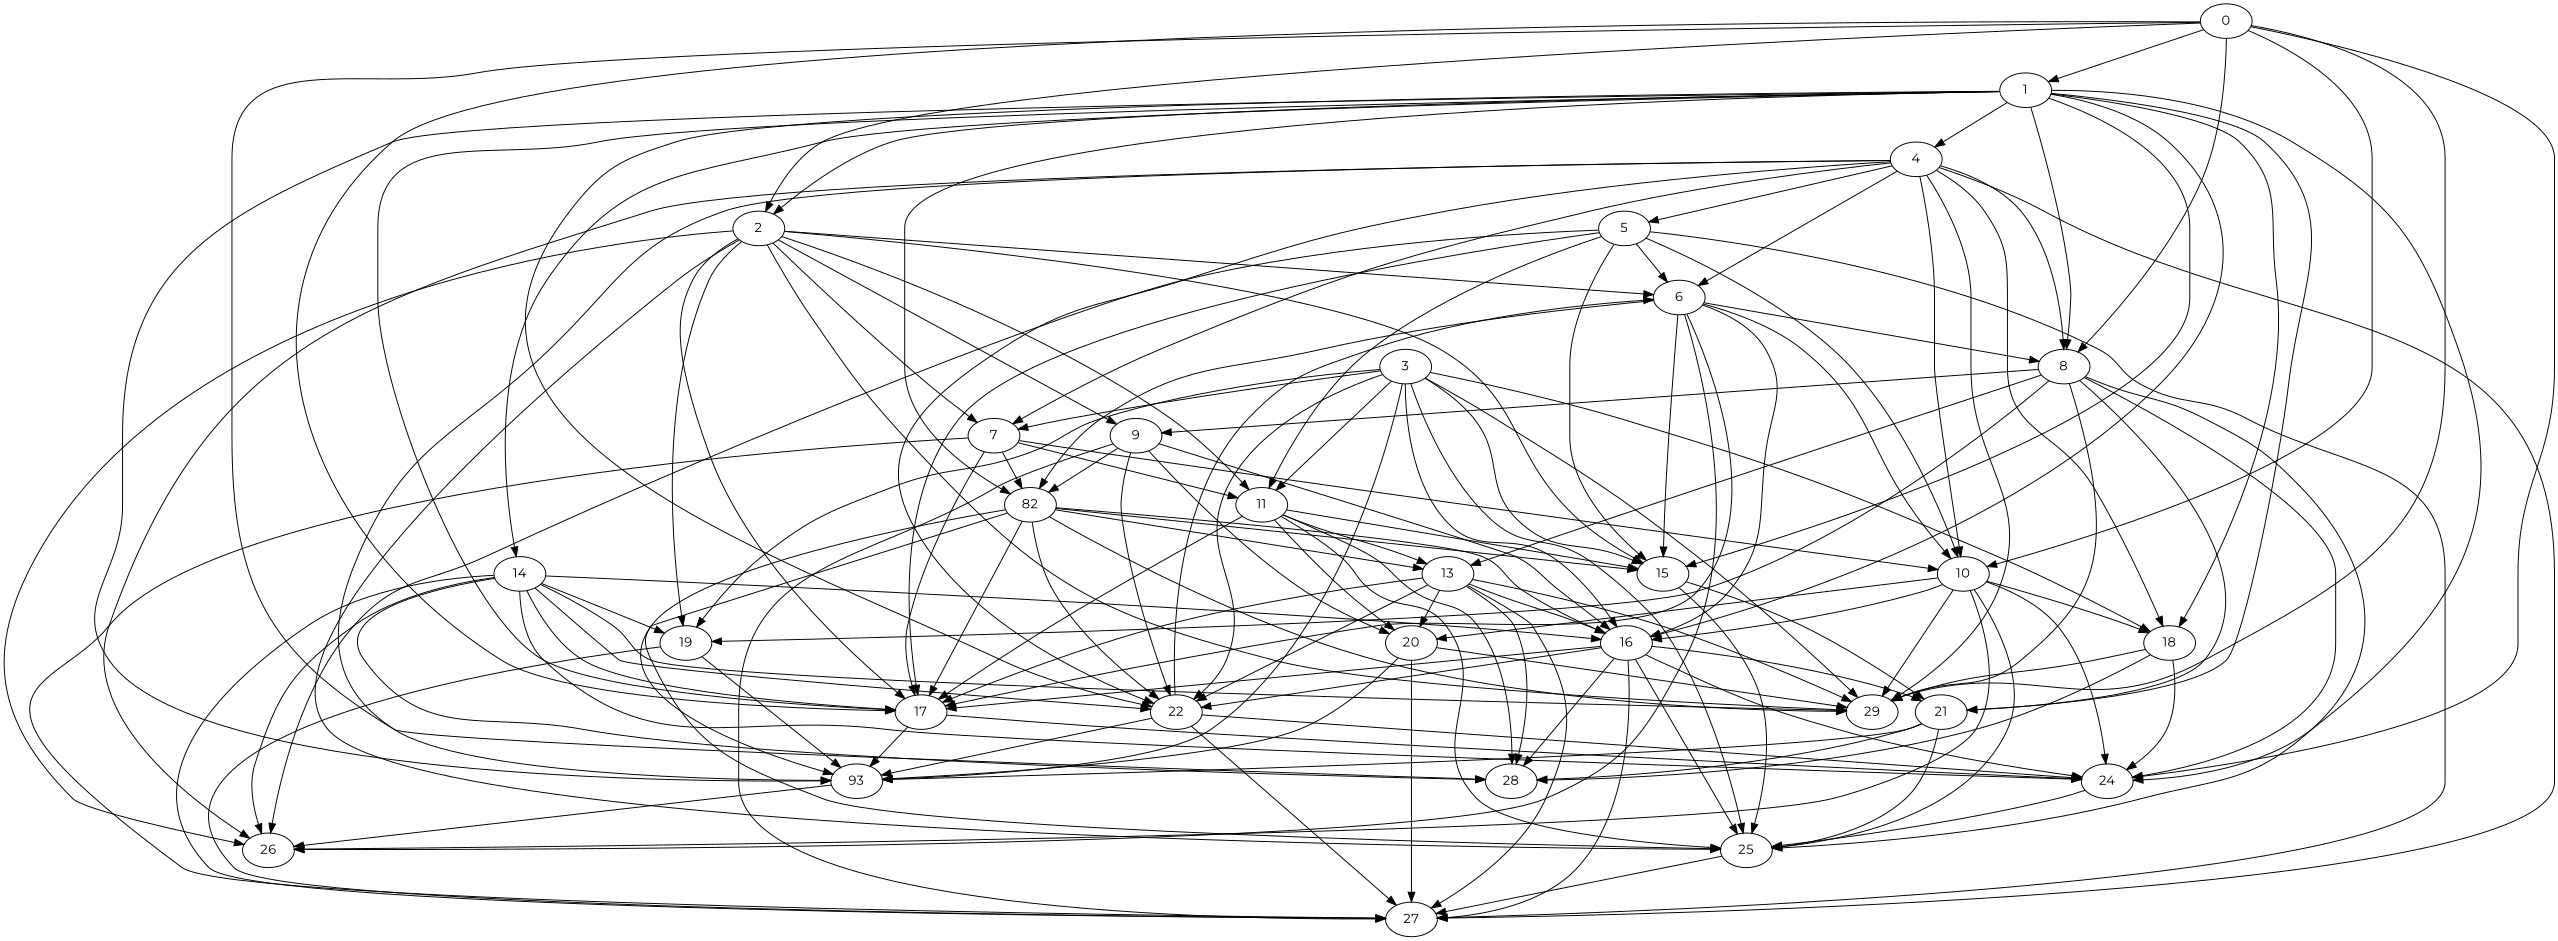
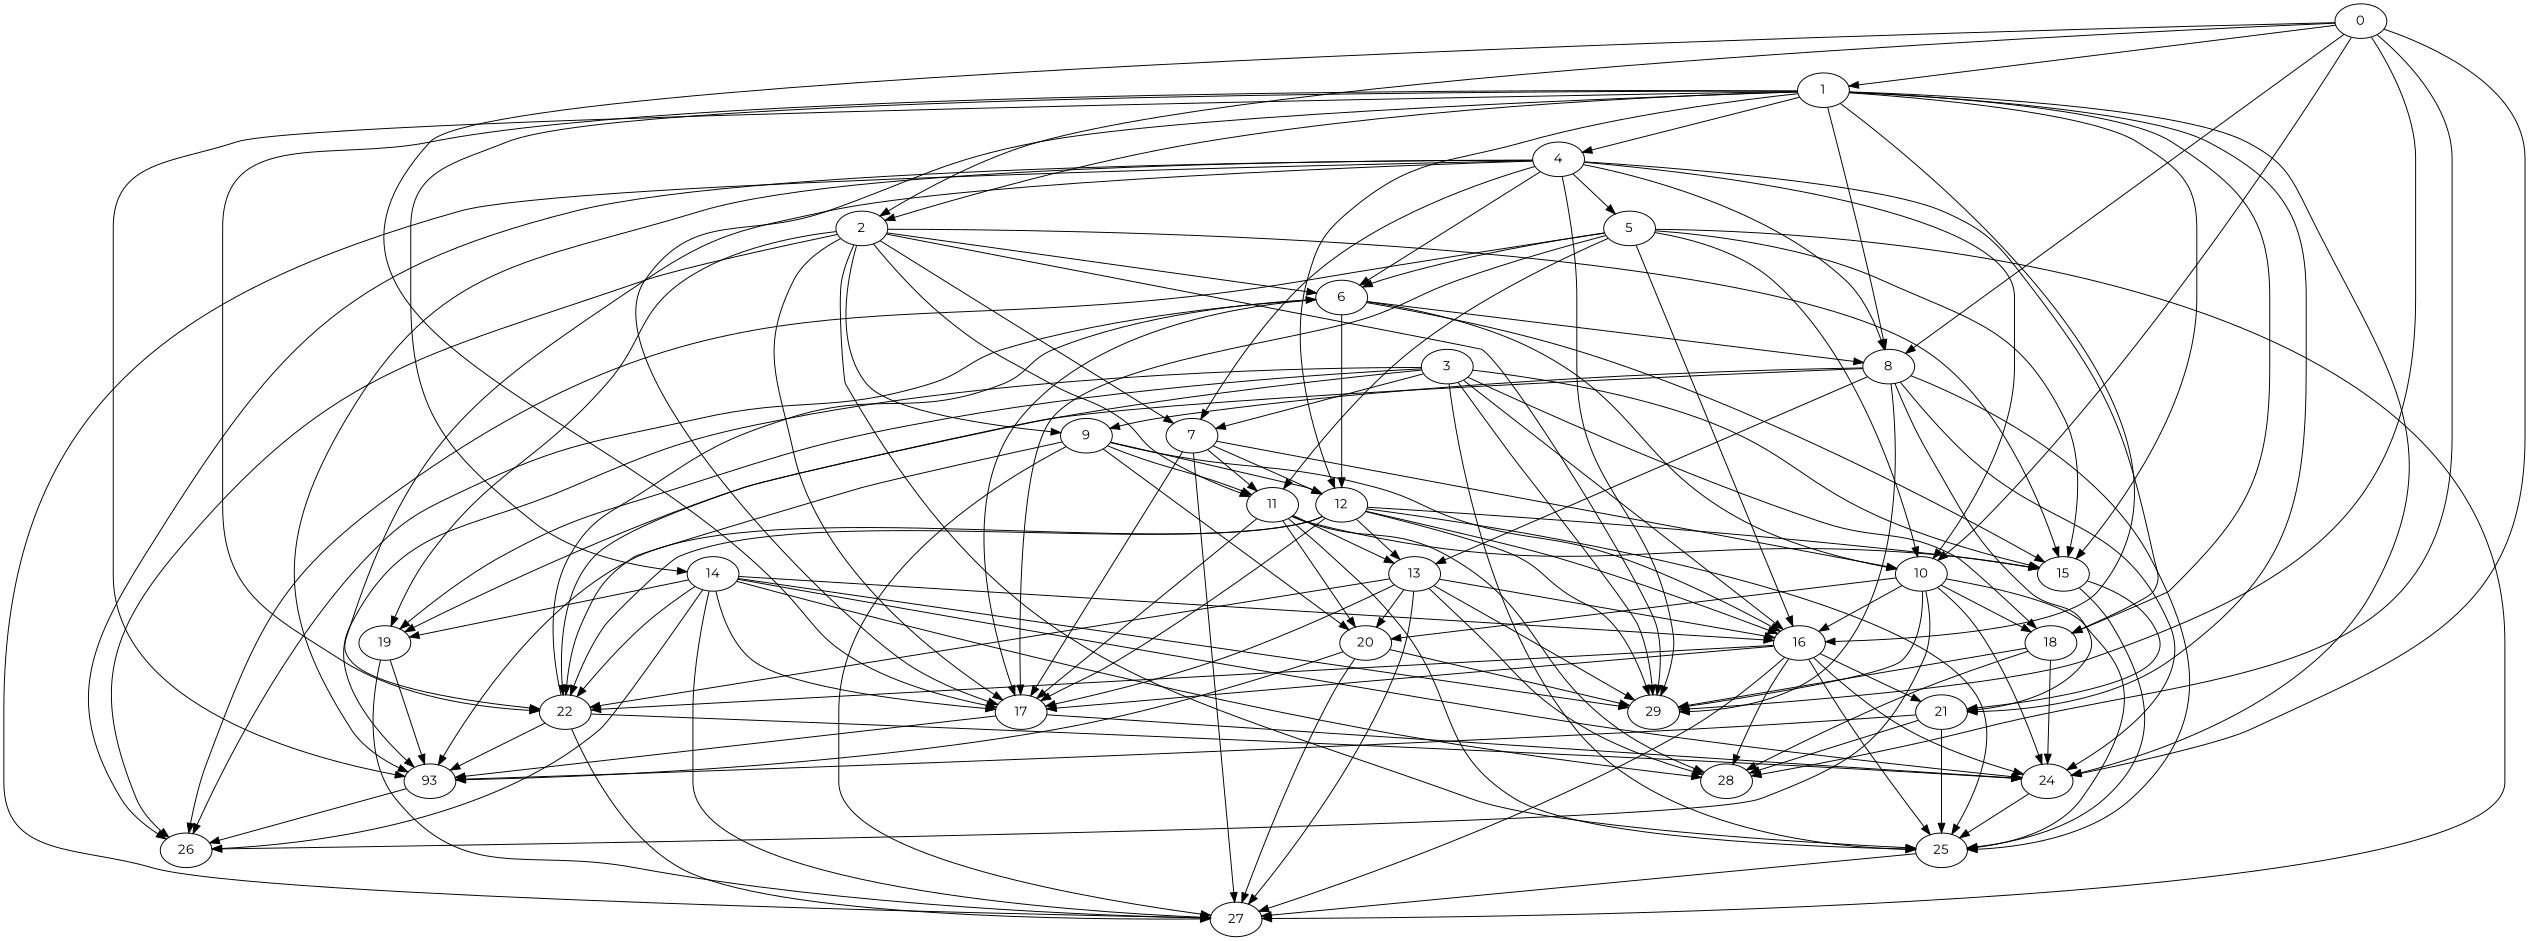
edge "3" -> "11": now "9" -> "11"
edge "6" -> "16": now "5" -> "16"
node "82": label "82" -> "12"
